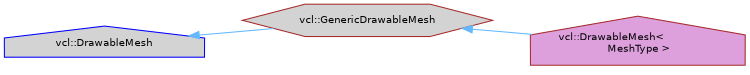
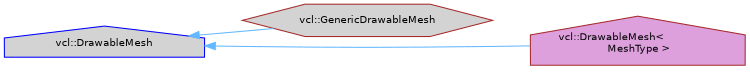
edge "vcl::DrawableMesh< MeshType >" -> "vcl::GenericDrawableMesh": now "vcl::DrawableMesh< MeshType >" -> "vcl::DrawableMesh"
